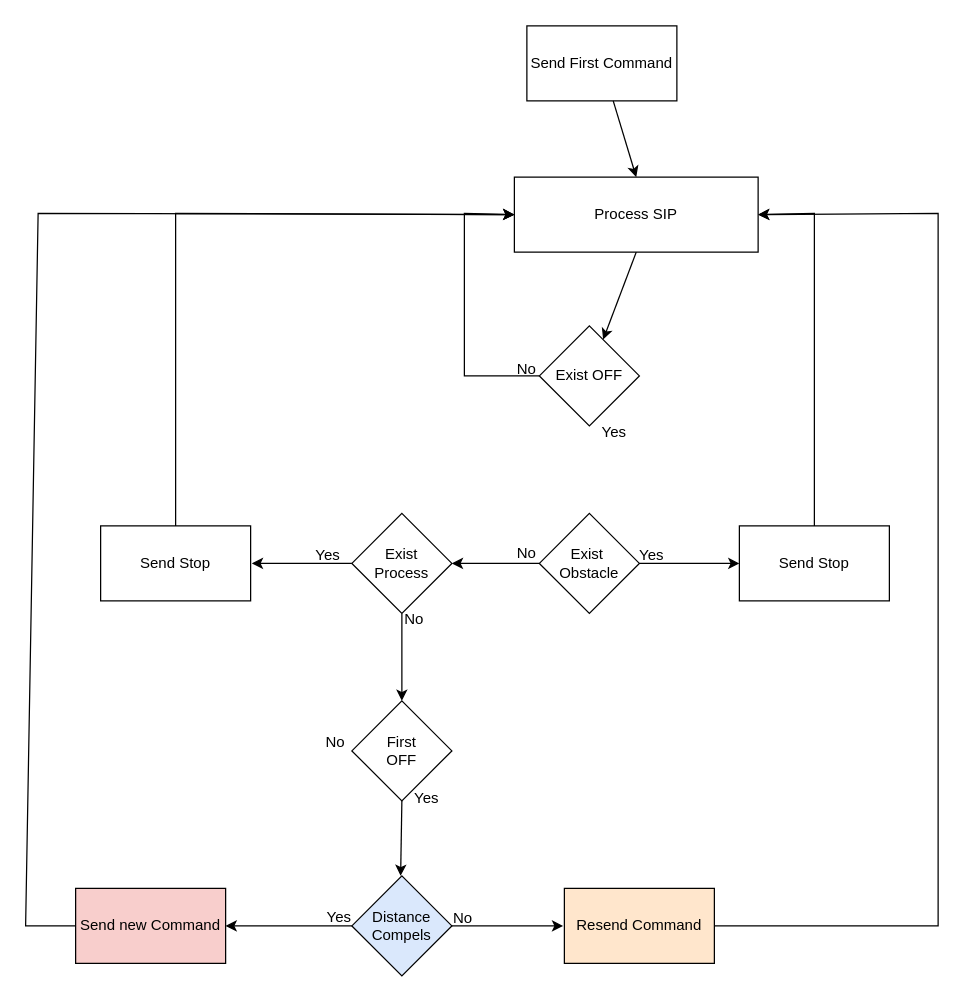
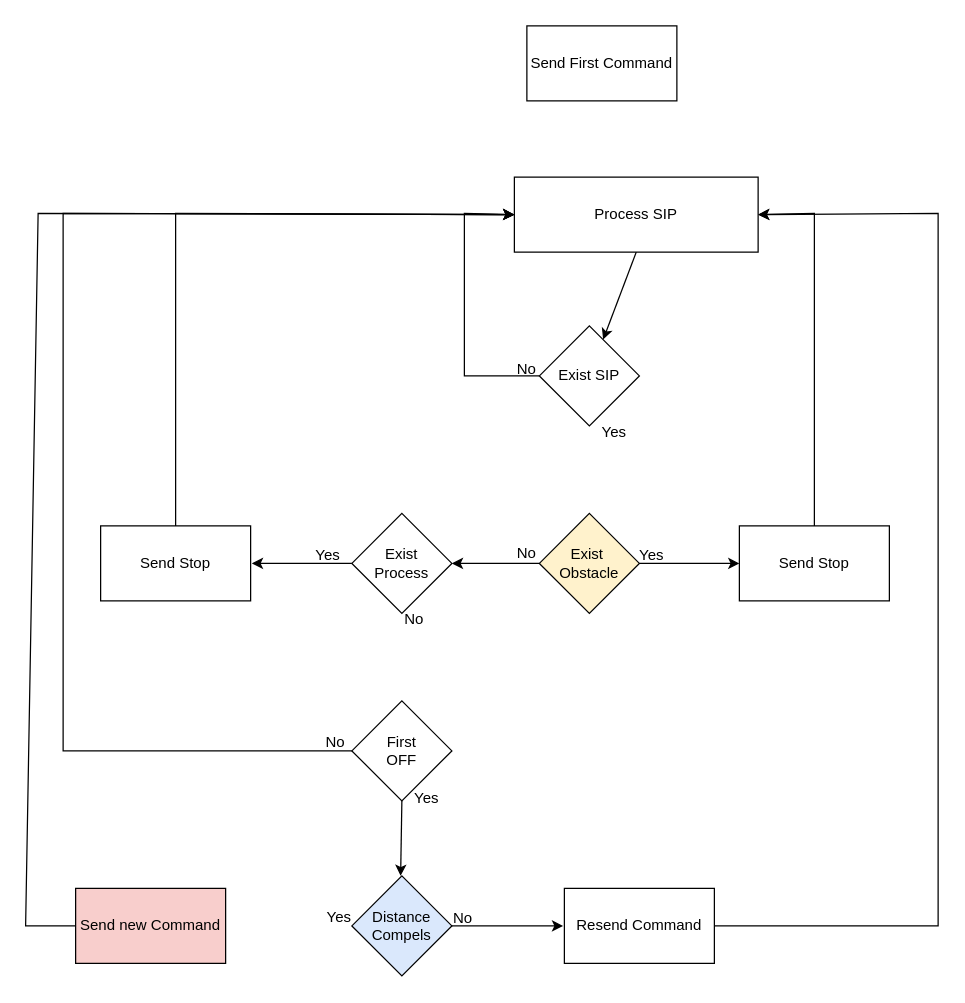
edge "Send First Command" -> "Process SIP": removed
node "Exist OFF": label "Exist OFF" -> "Exist SIP"
node "Exist Obstacle": fillcolor #ffffff -> #fff2cc
edge "First OFF" -> "Process SIP": added
edge "Exist Process" -> "First OFF": removed
edge "Distance Compels" -> "Send new Command": removed
node "Resend Command": fillcolor #ffe6cc -> #ffffff
